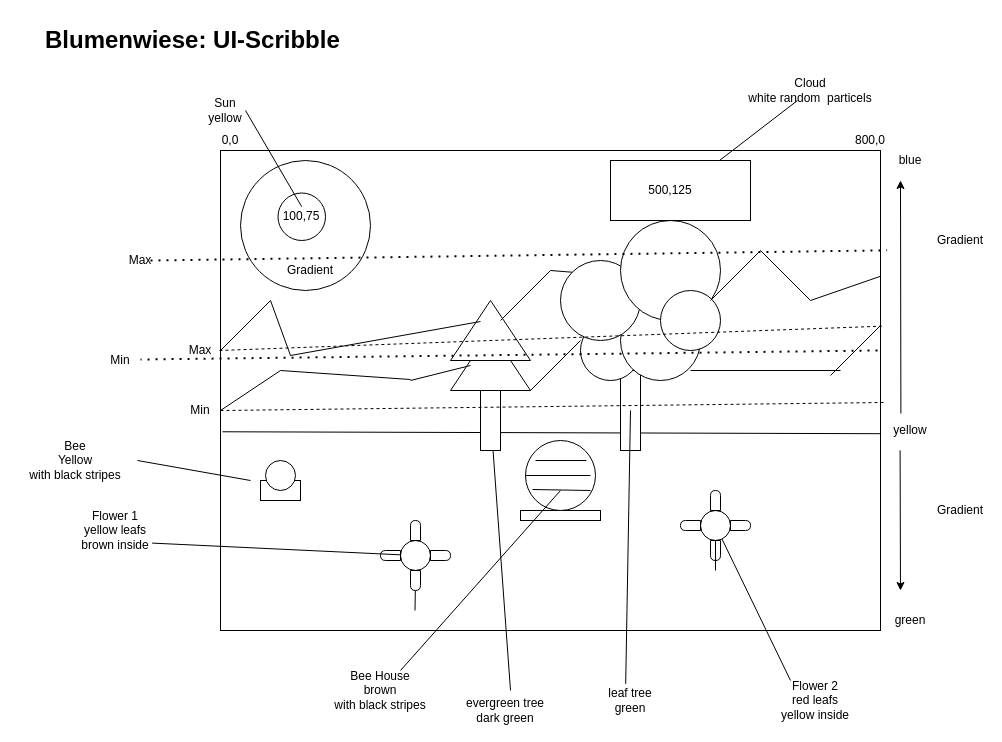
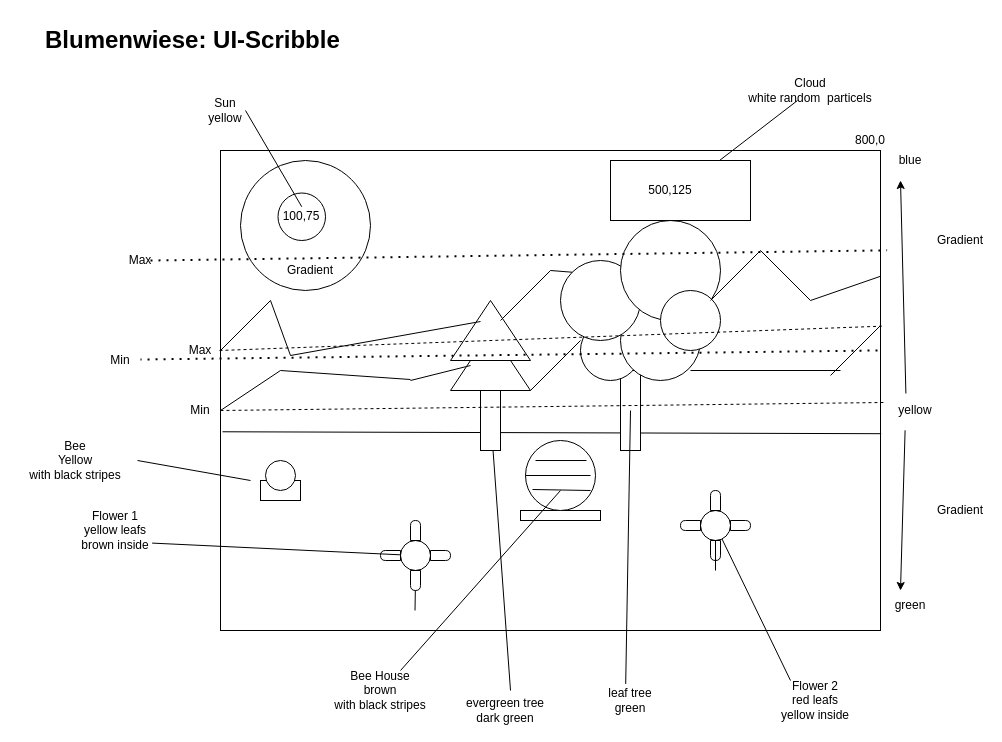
node "0,0": removed
node "yellow": moved (911, 431) -> (916, 411)
node "green": moved (911, 621) -> (911, 606)
